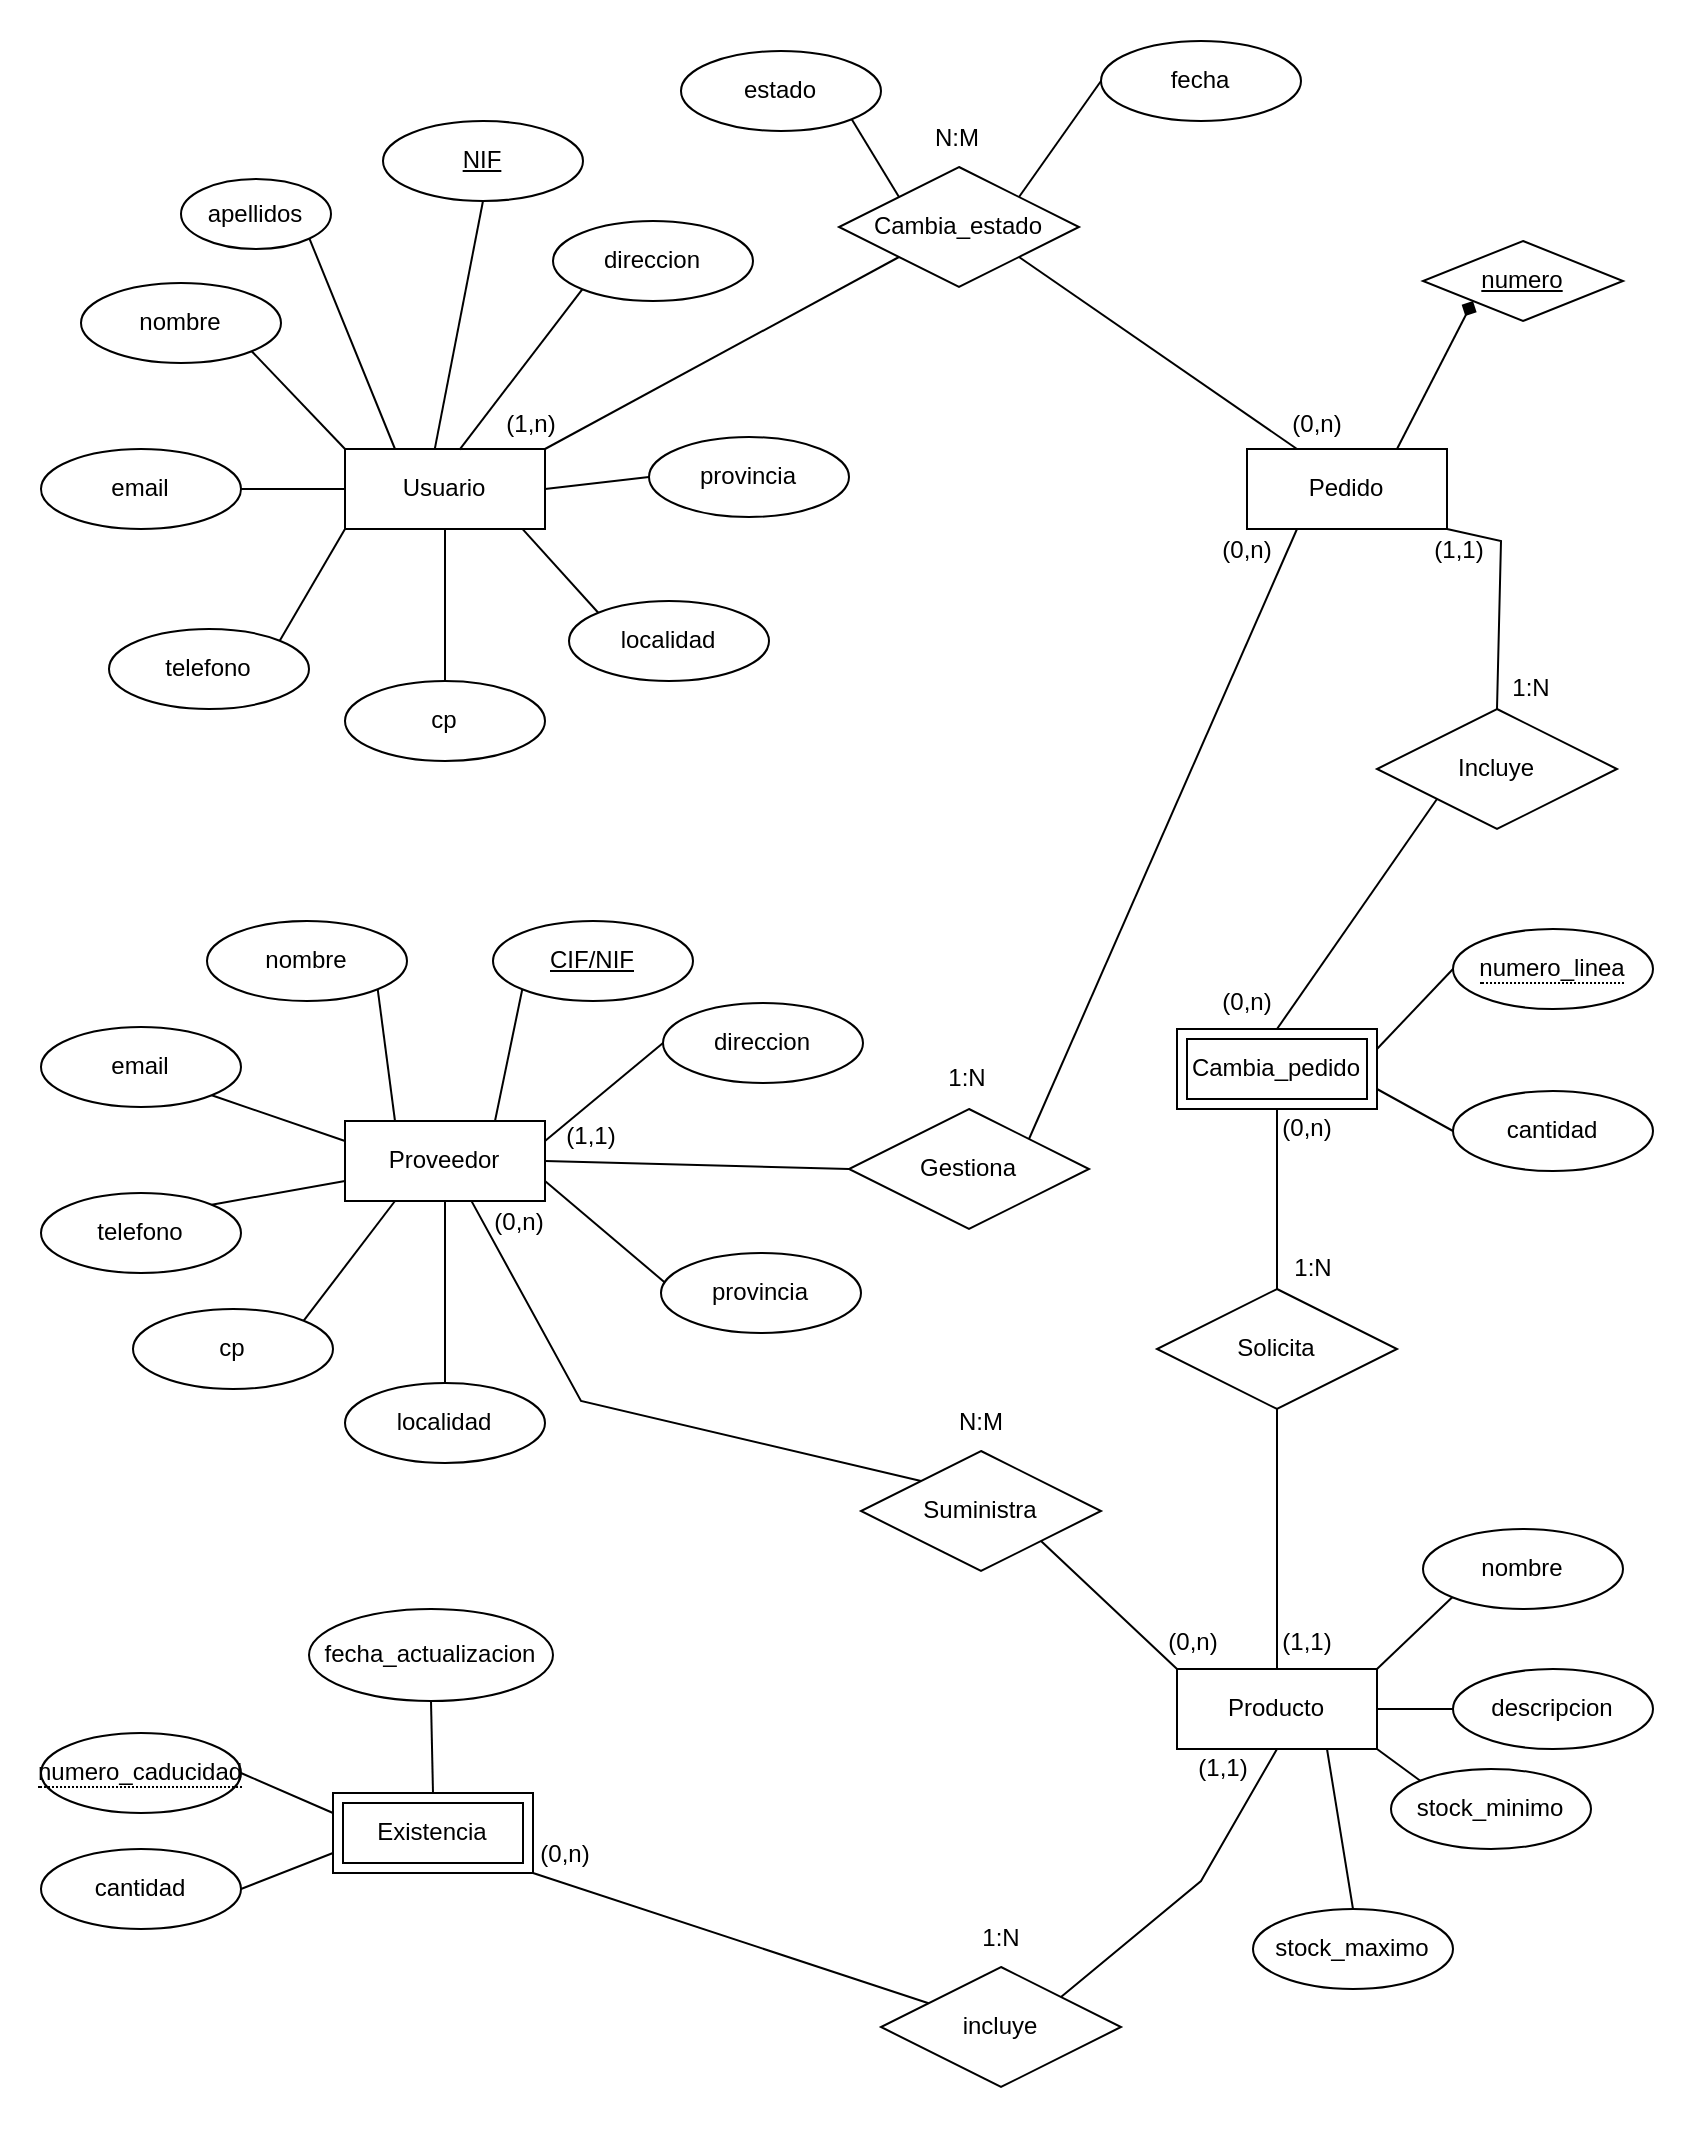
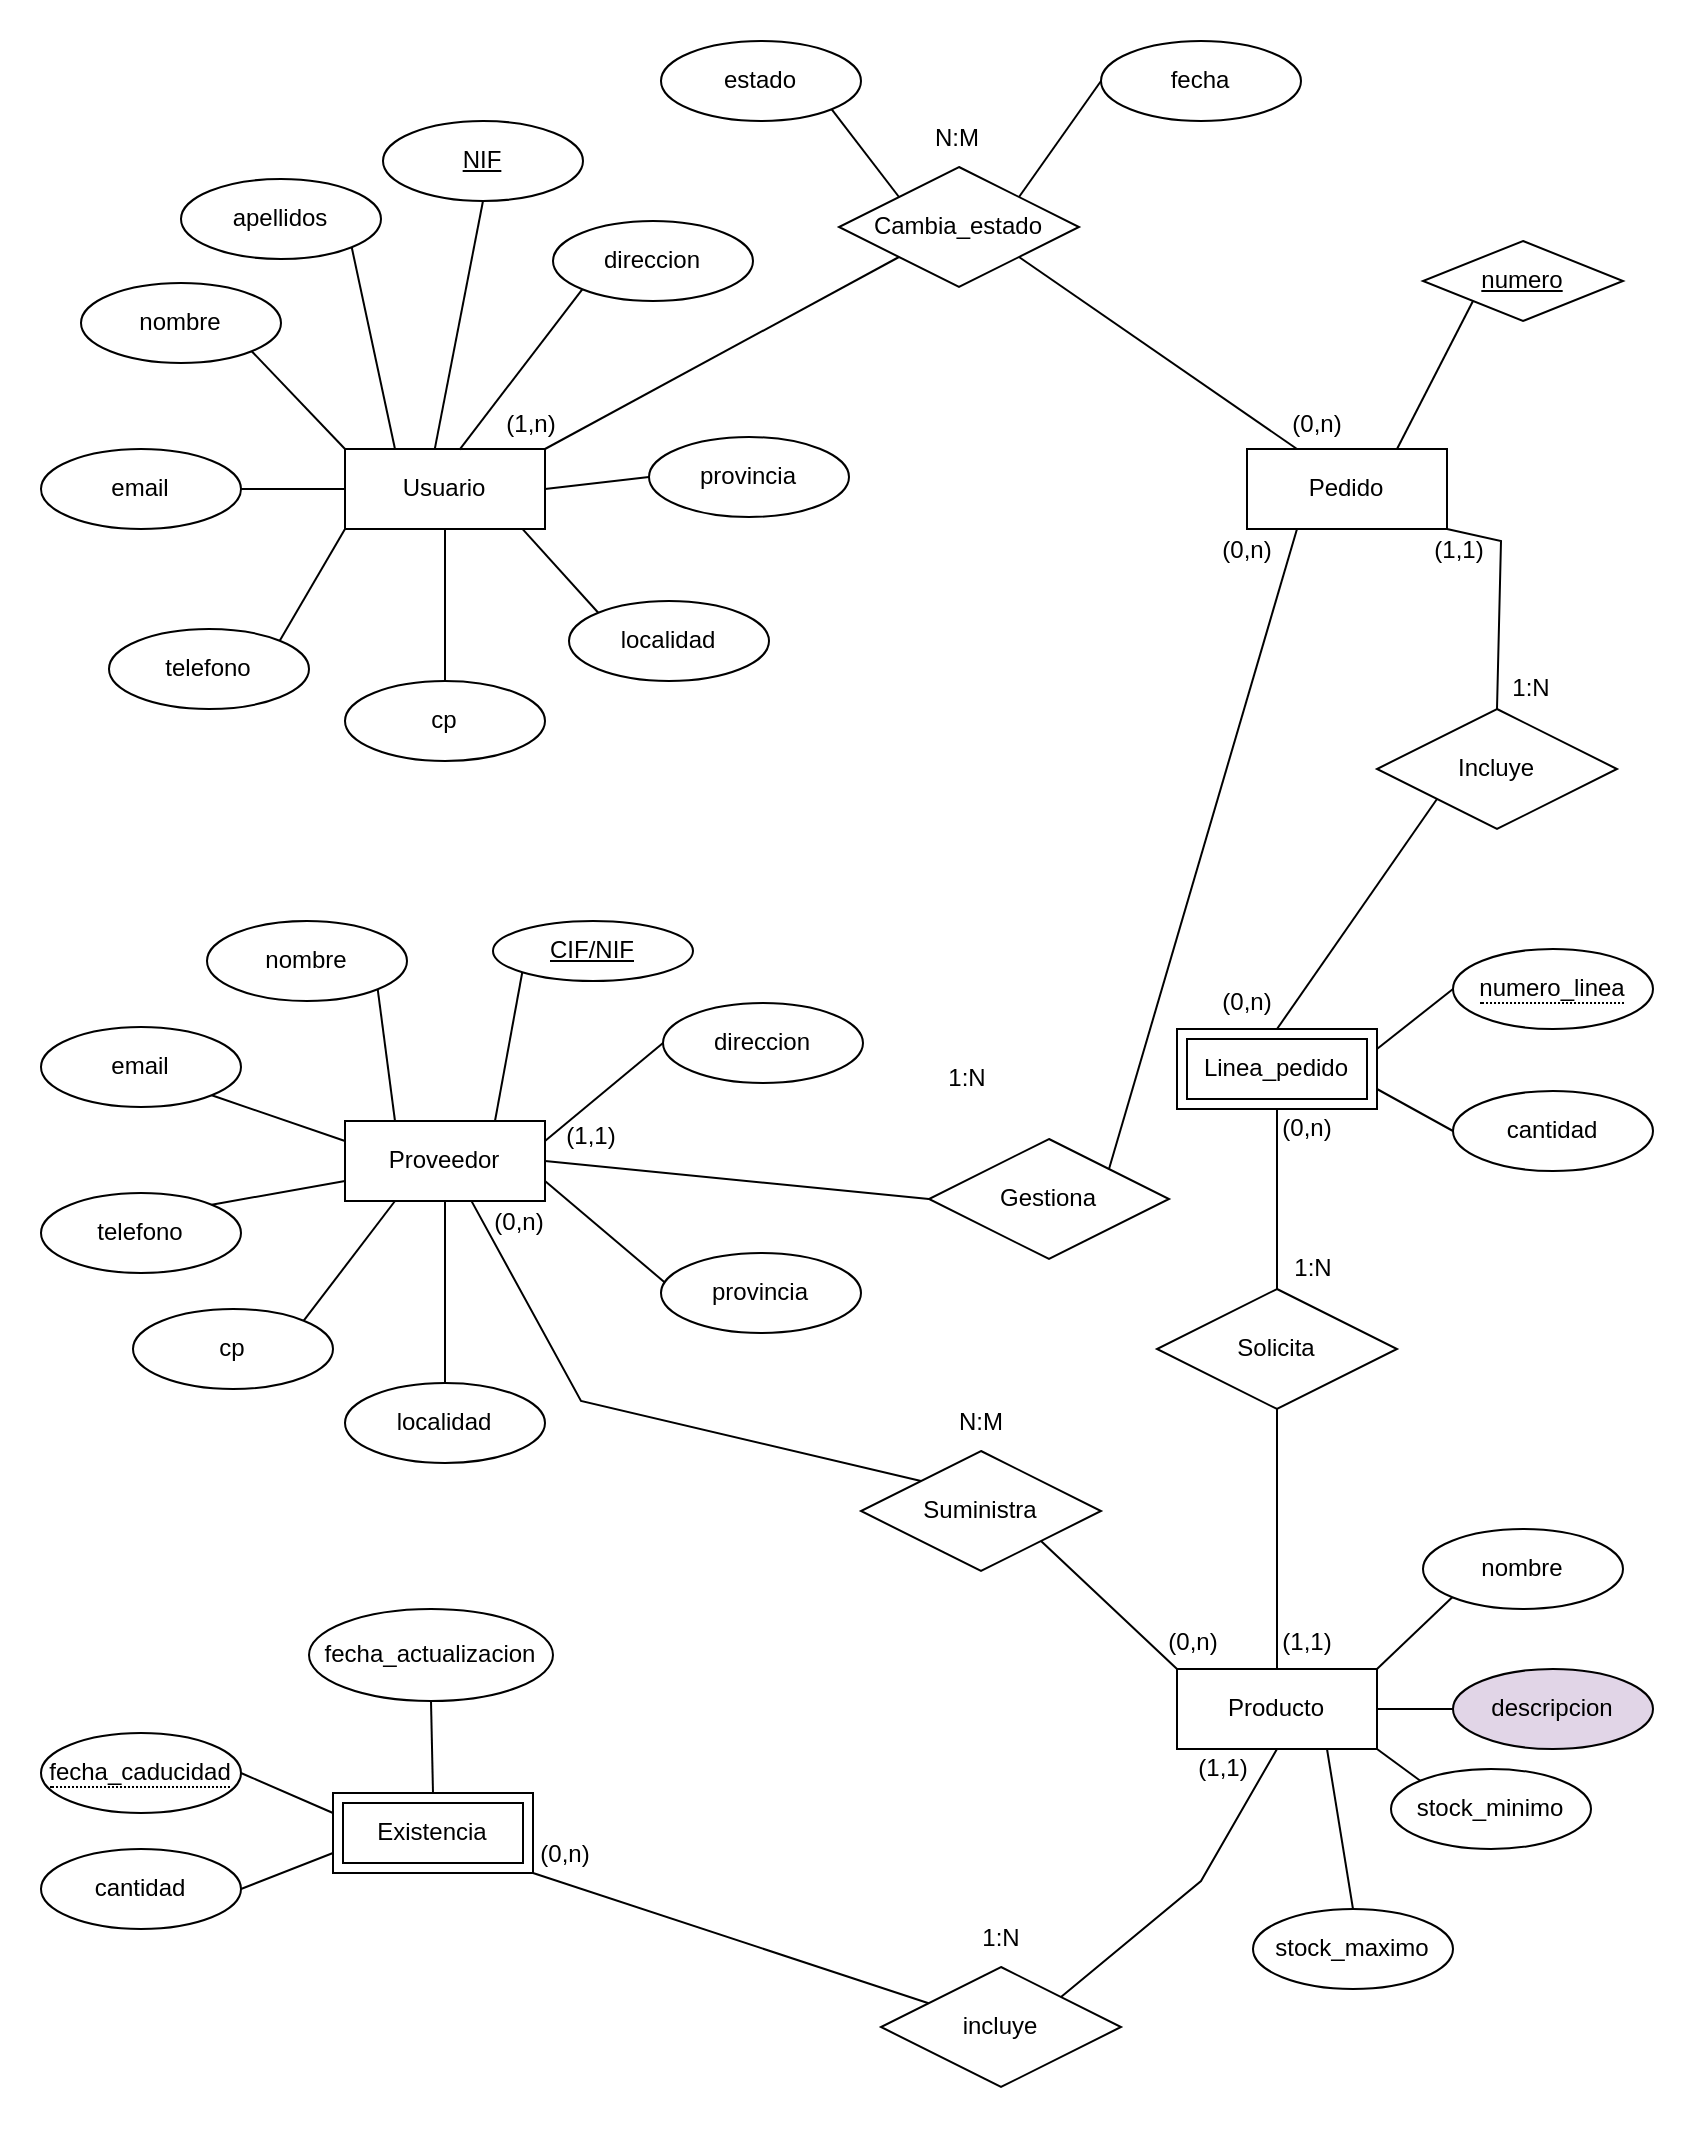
node "estado": moved (781, 91) -> (761, 81)
node "apellidos": size 150x70 -> 200x80
edge "Pedido" -> "numero": arrowhead diamond -> none
node "CIF/NIF": size 200x80 -> 200x60
node "numero_linea": moved (1553, 969) -> (1553, 989)
node "Cambia_pedido": label "Cambia_pedido" -> "Linea_pedido"
node "Gestiona": moved (969, 1169) -> (1049, 1199)
node "descripcion": fillcolor #ffffff -> #e1d5e7
node "numero_caducidad": label "numero_caducidad" -> "fecha_caducidad"
